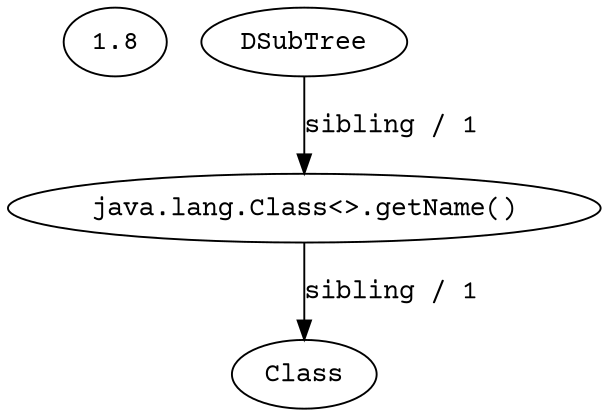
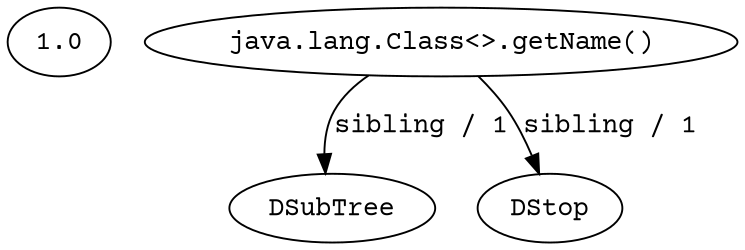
node "1.8": label "1.8" -> "1.0"
edge "DSubTree" -> "java.lang.Class<>.getName()": reversed
node "Class": label "Class" -> "DStop"
